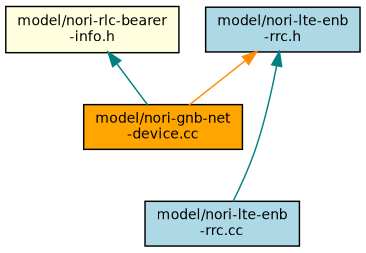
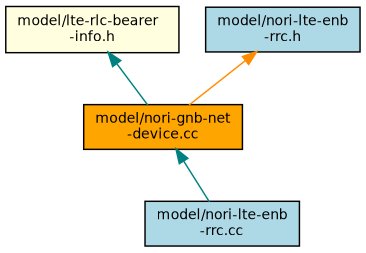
node "model/nori-rlc-bearer -info.h": label "model/nori-rlc-bearer -info.h" -> "model/lte-rlc-bearer -info.h"
edge "model/nori-lte-enb -rrc.cc" -> "model/nori-lte-enb -rrc.h": now "model/nori-lte-enb -rrc.cc" -> "model/nori-gnb-net -device.cc"
